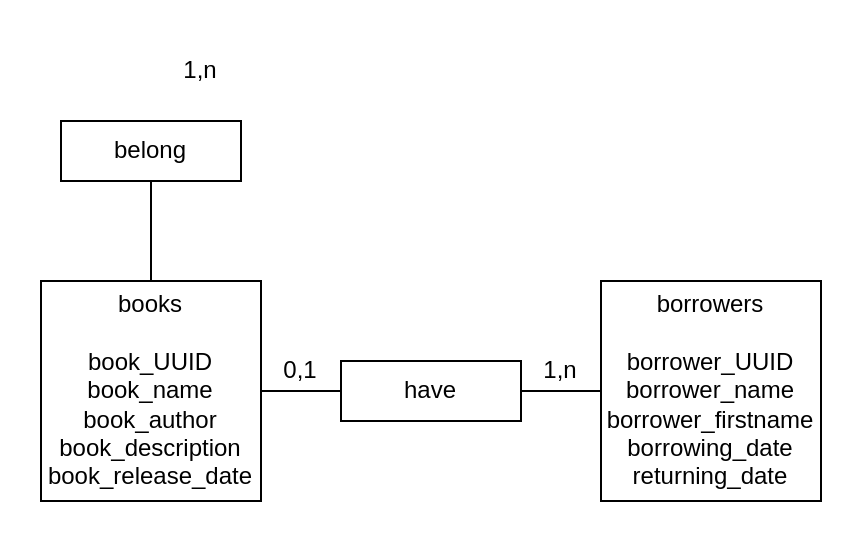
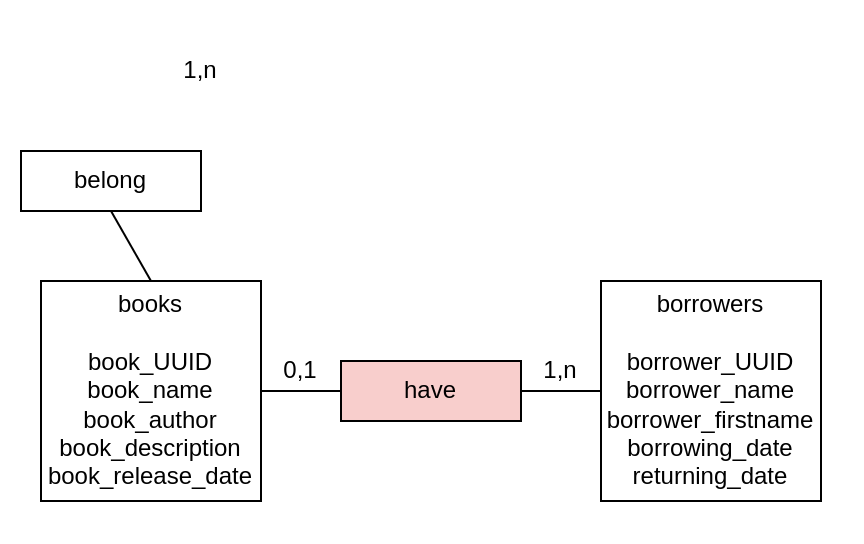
node "belong": moved (151, 151) -> (111, 181)
node "have": fillcolor #ffffff -> #f8cecc
